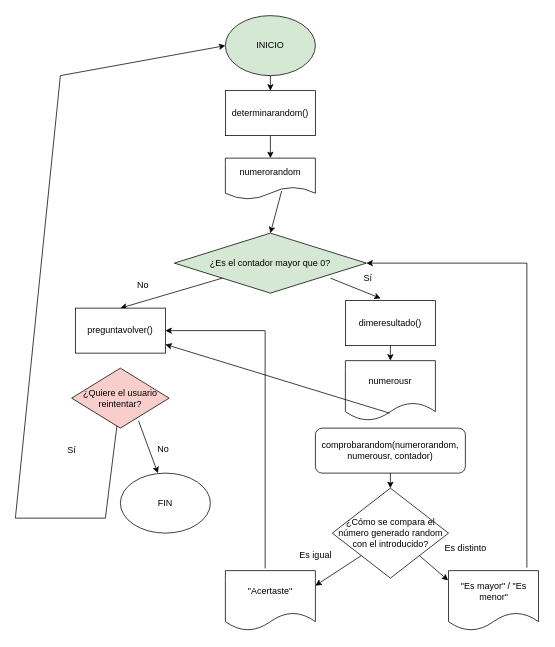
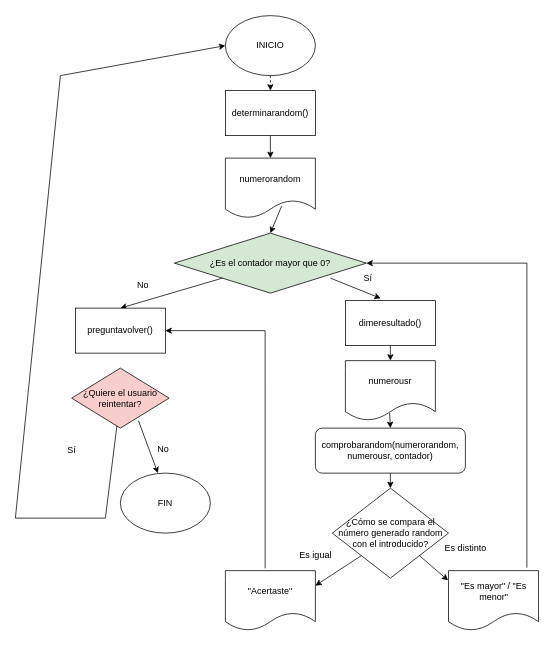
node "INICIO": fillcolor #d5e8d4 -> #ffffff
edge "INICIO" -> "determinarandom()": style solid -> dashed
node "numerorandom": size 90x41 -> 90x60
edge "numerousr" -> "preguntavolver()": now "numerousr" -> "comprobarandom(numerorandom, numerousr, contador)"
